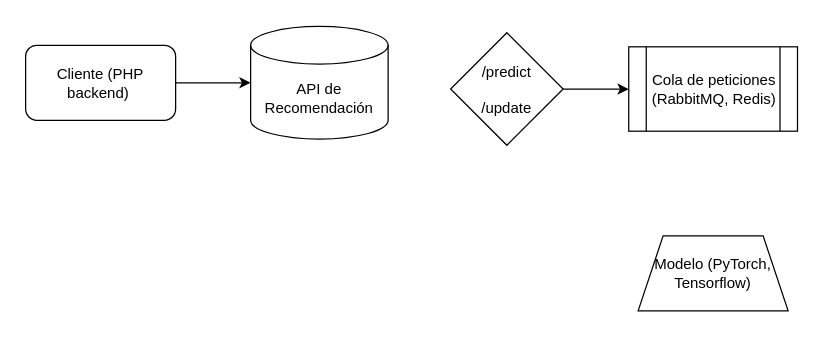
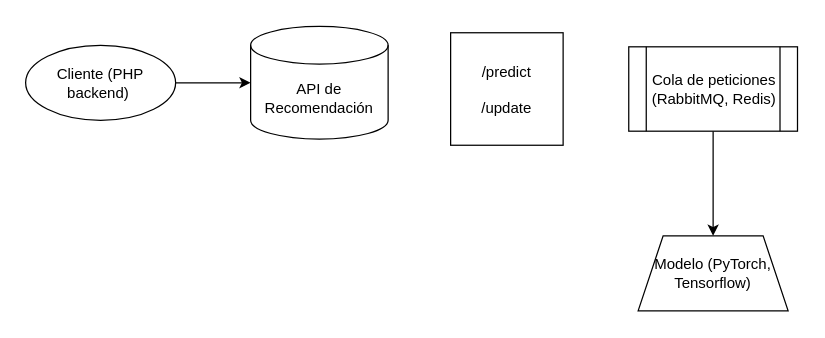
node "Cliente (PHP backend)": shape rounded rectangle -> ellipse
node "/predict /update": shape diamond -> rectangle
edge "/predict /update" -> "Cola de peticiones (RabbitMQ, Redis)": removed
edge "Cola de peticiones (RabbitMQ, Redis)" -> "Modelo (PyTorch, Tensorflow)": added
